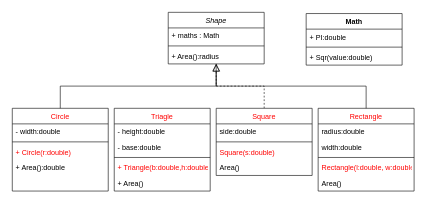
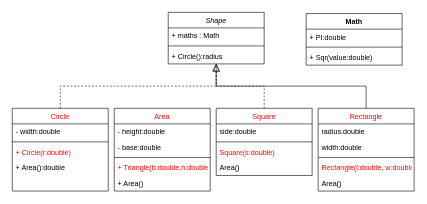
node "+ Area():radius": label "+ Area():radius" -> "+ Circle():radius"
edge "Circle" -> "Shape": style solid -> dashed
node "Triagle": label "Triagle" -> "Area"
